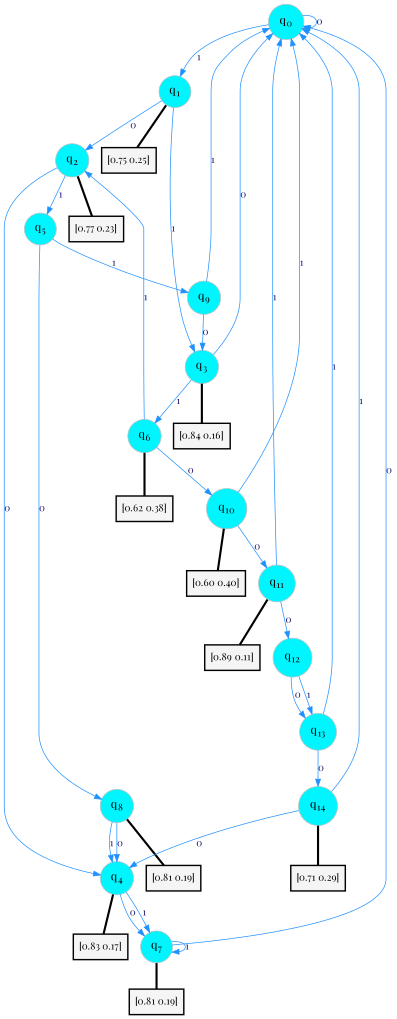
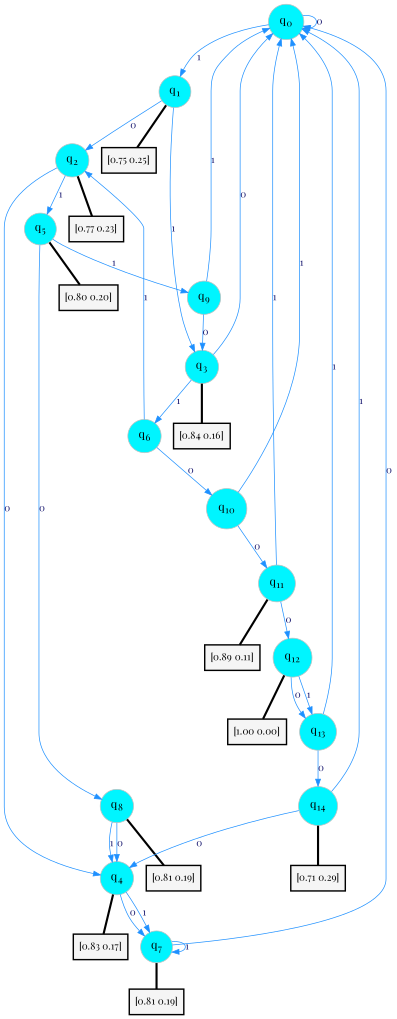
node "[0.80 0.20]": added
node "[0.62 0.38]": removed
node "[0.60 0.40]": removed
node "[1.00 0.00]": added
